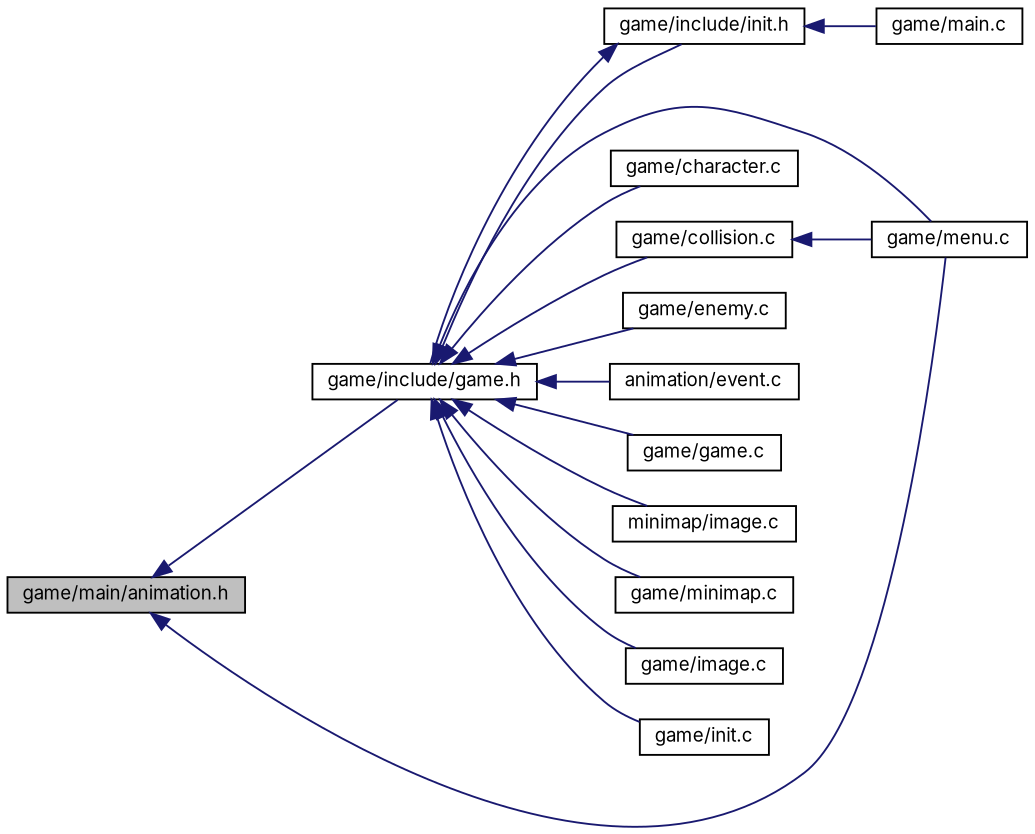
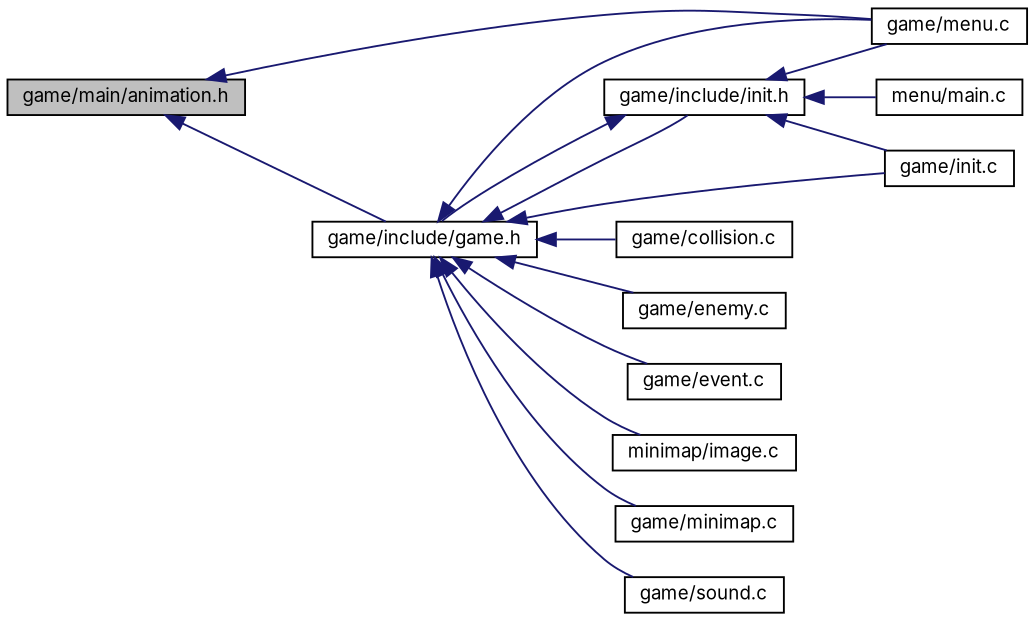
node "game/main.c": label "game/main.c" -> "menu/main.c"
edge "game/init.c" -> "game/include/init.h": added
node "game/character.c": removed
edge "game/menu.c" -> "game/collision.c": now "game/menu.c" -> "game/include/init.h"
node "animation/event.c": label "animation/event.c" -> "game/event.c"
node "game/game.c": removed
node "game/image.c": label "game/image.c" -> "game/sound.c"
